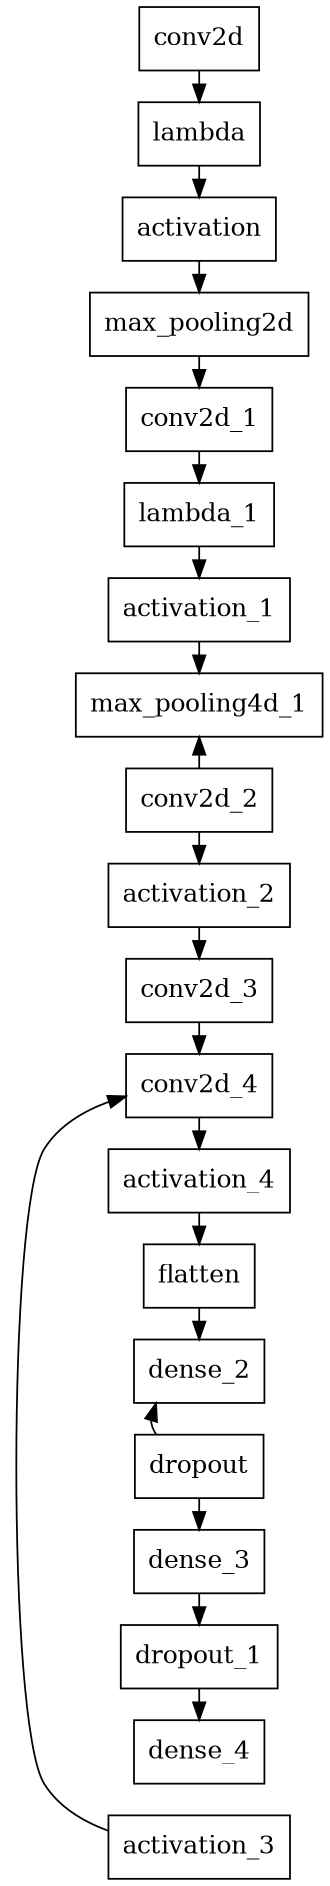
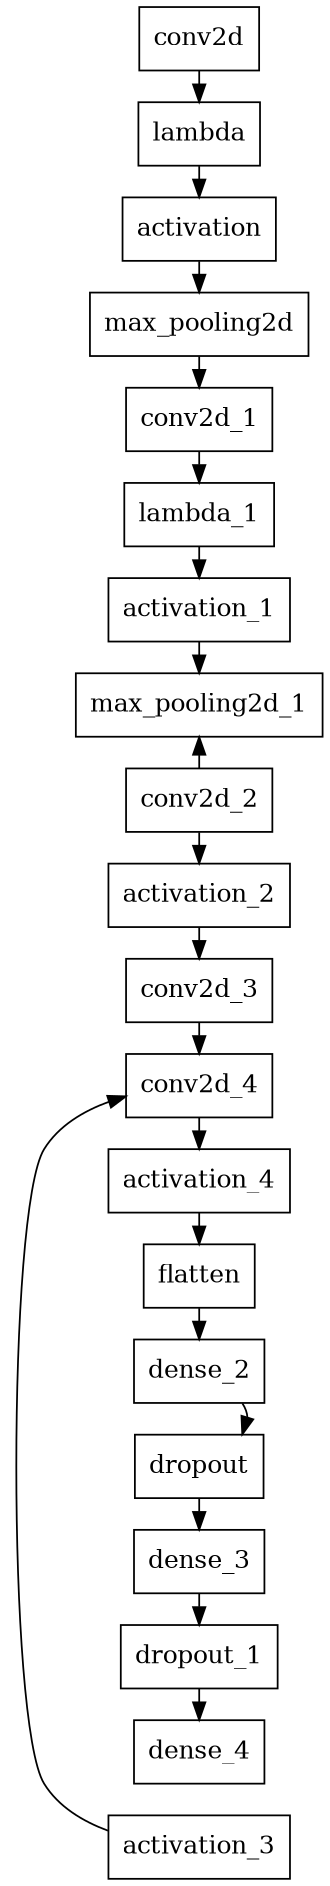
node "max_pooling4d_1": label "max_pooling4d_1" -> "max_pooling2d_1"
edge "dropout" -> "dense_2": reversed
